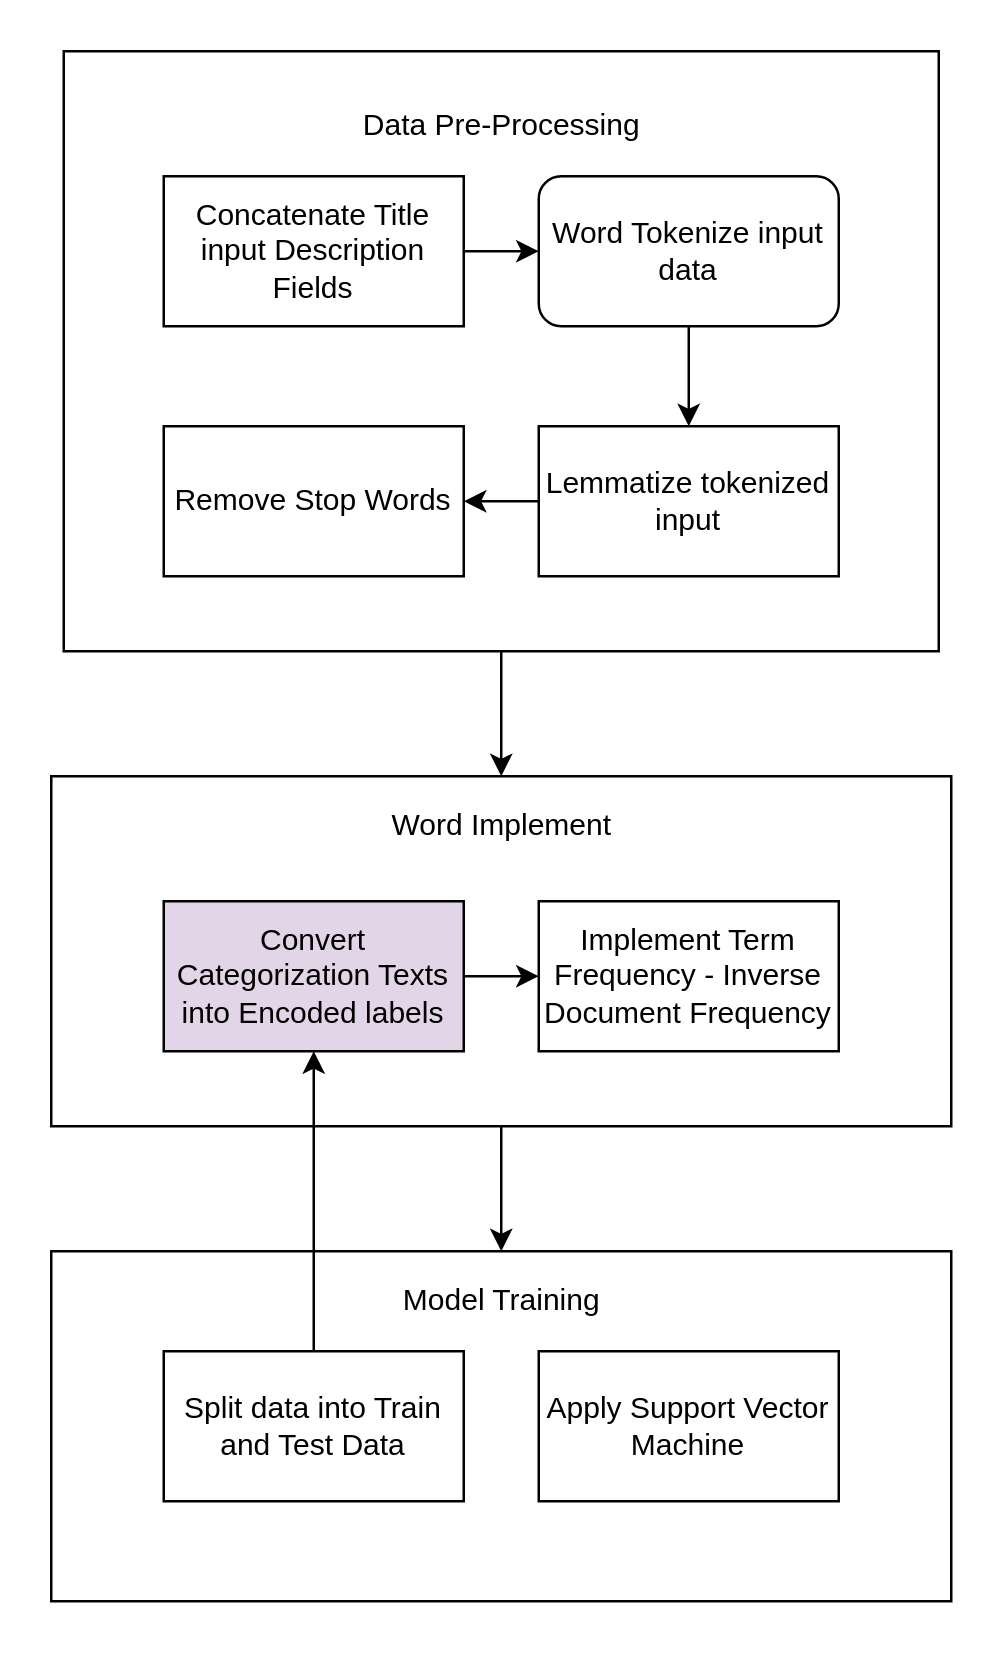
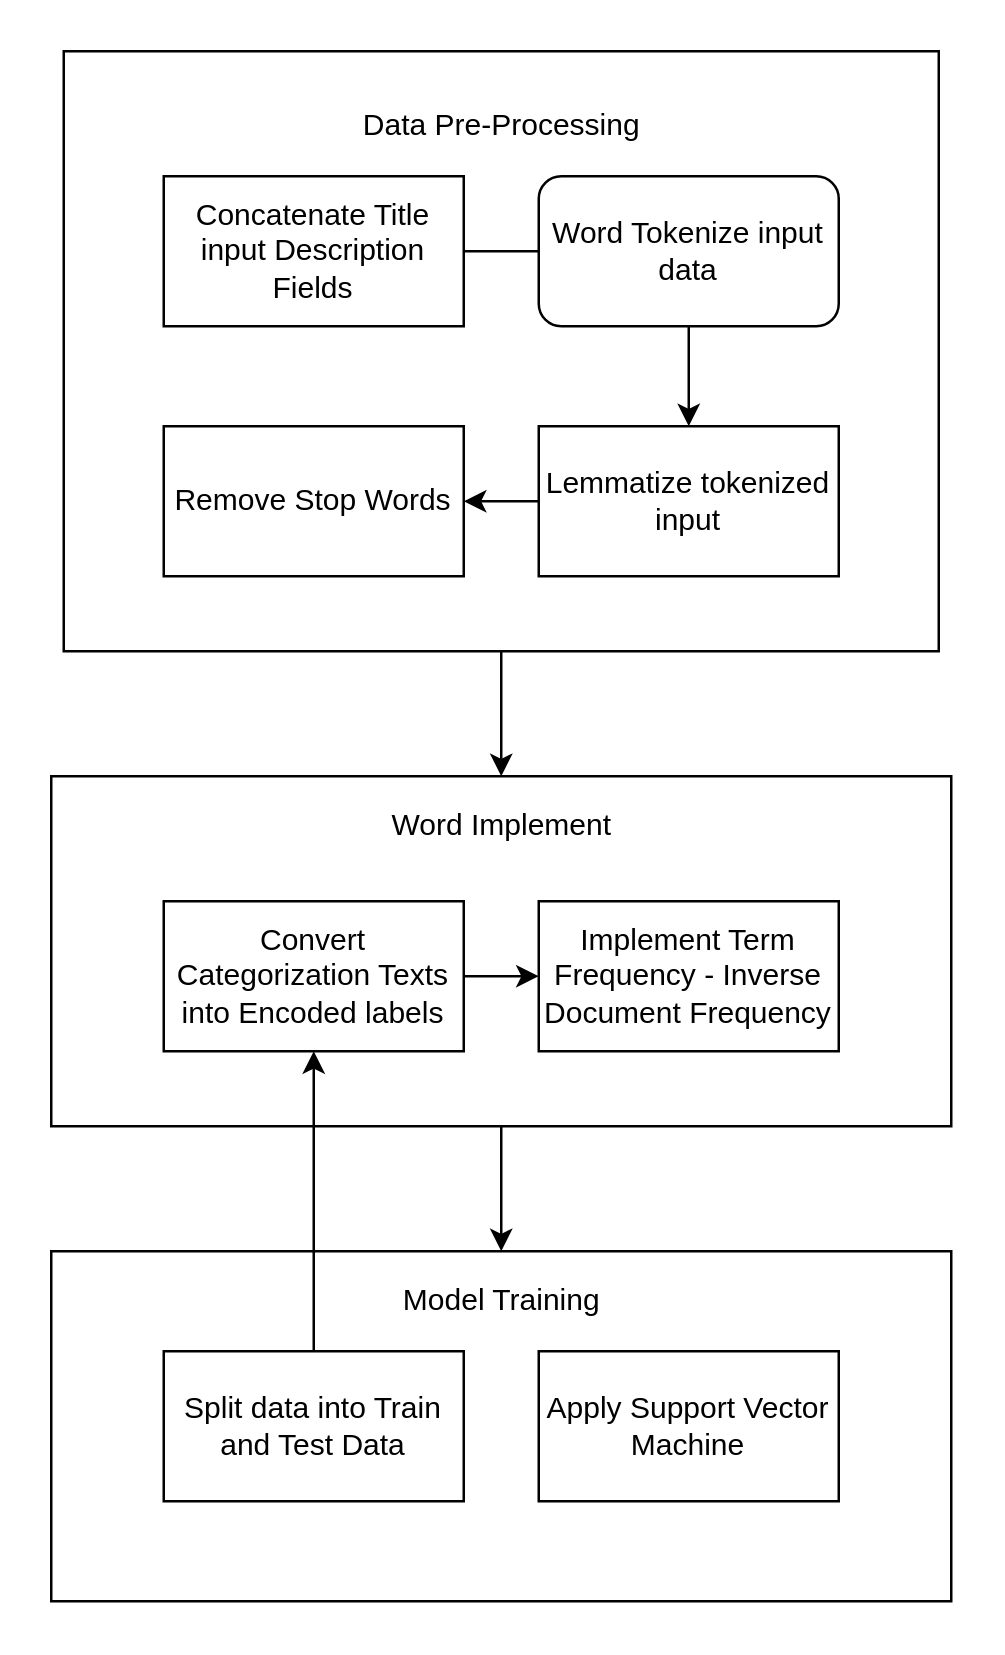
edge "Concatenate Title input Description Fields" -> "Word Tokenize input data": arrowhead classic -> none
node "Convert Categorization Texts into Encoded labels": fillcolor #e1d5e7 -> #ffffff
